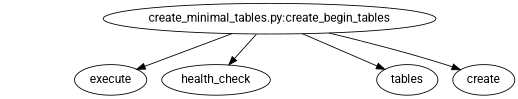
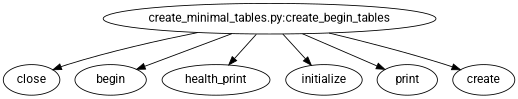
node "close": added
node "execute": label "execute" -> "begin"
node "health_check": label "health_check" -> "health_print"
node "initialize": added
node "tables": label "tables" -> "print"
